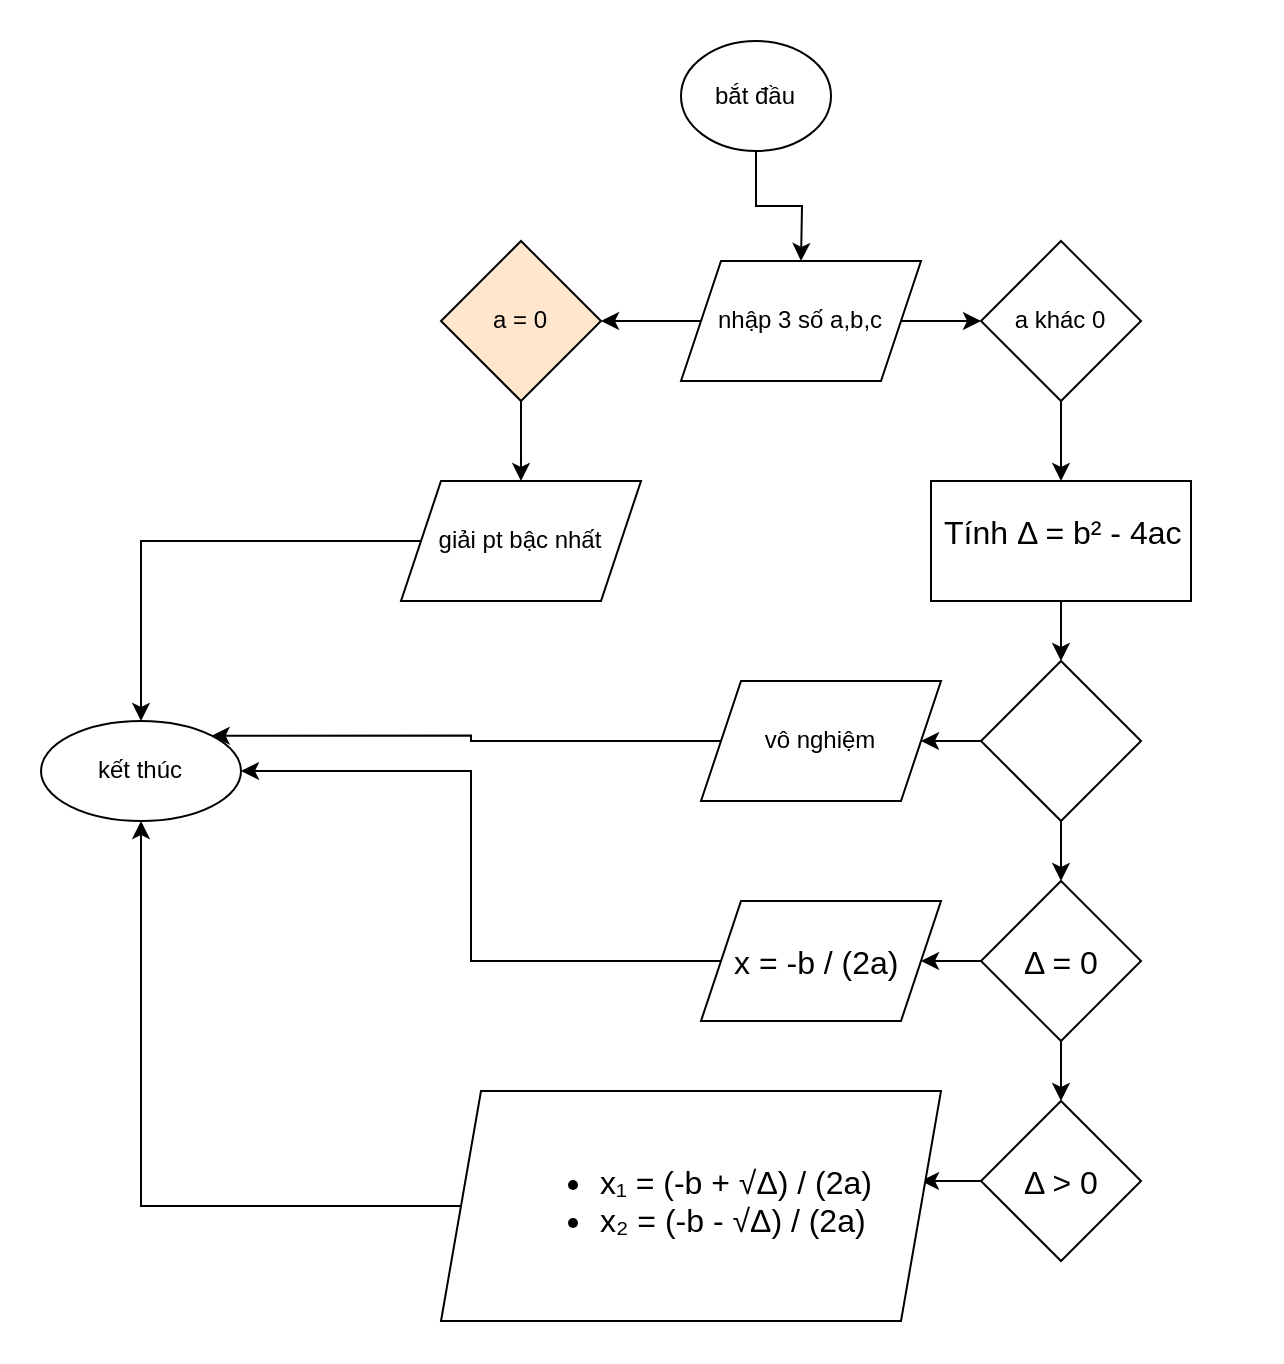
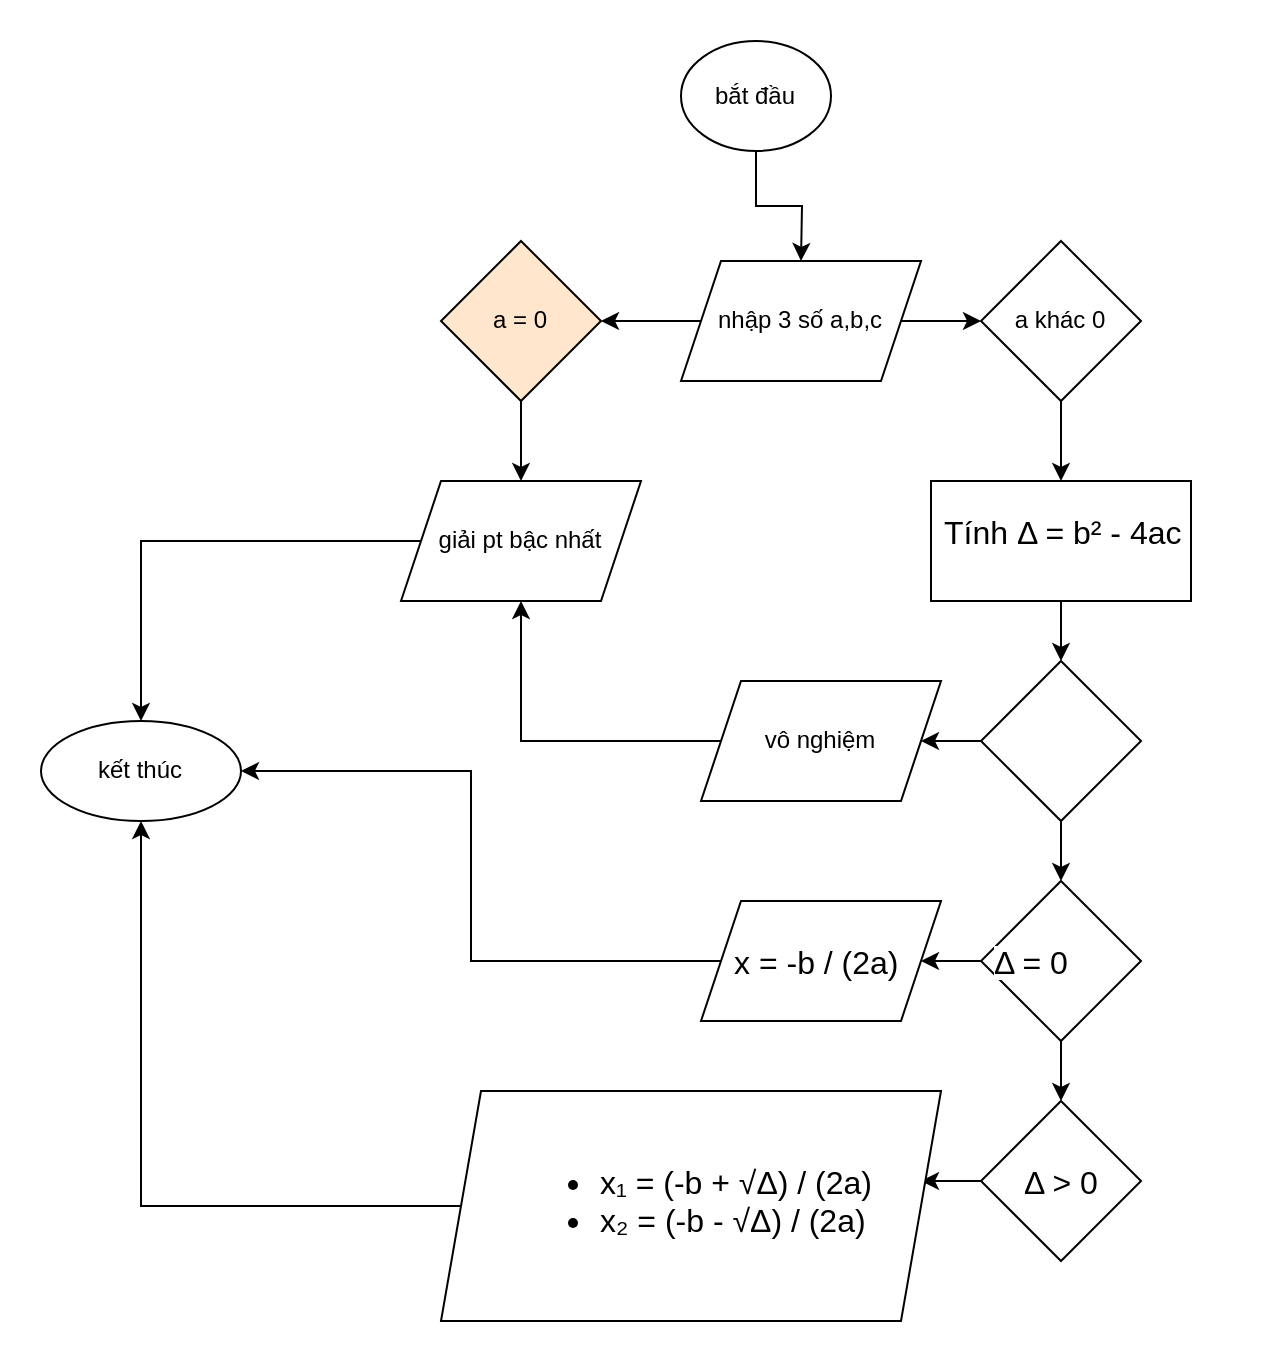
edge "vô nghiệm" -> "kết thúc": now "vô nghiệm" -> "giải pt bậc nhất"
node "Δ = 0": moved (1061, 961) -> (1031, 961)
